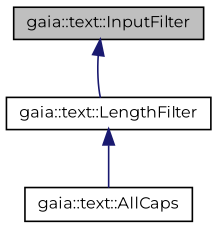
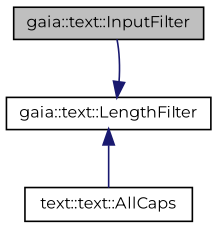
edge "gaia::text::LengthFilter" -> "gaia::text::InputFilter": reversed
node "gaia::text::AllCaps": label "gaia::text::AllCaps" -> "text::text::AllCaps"
